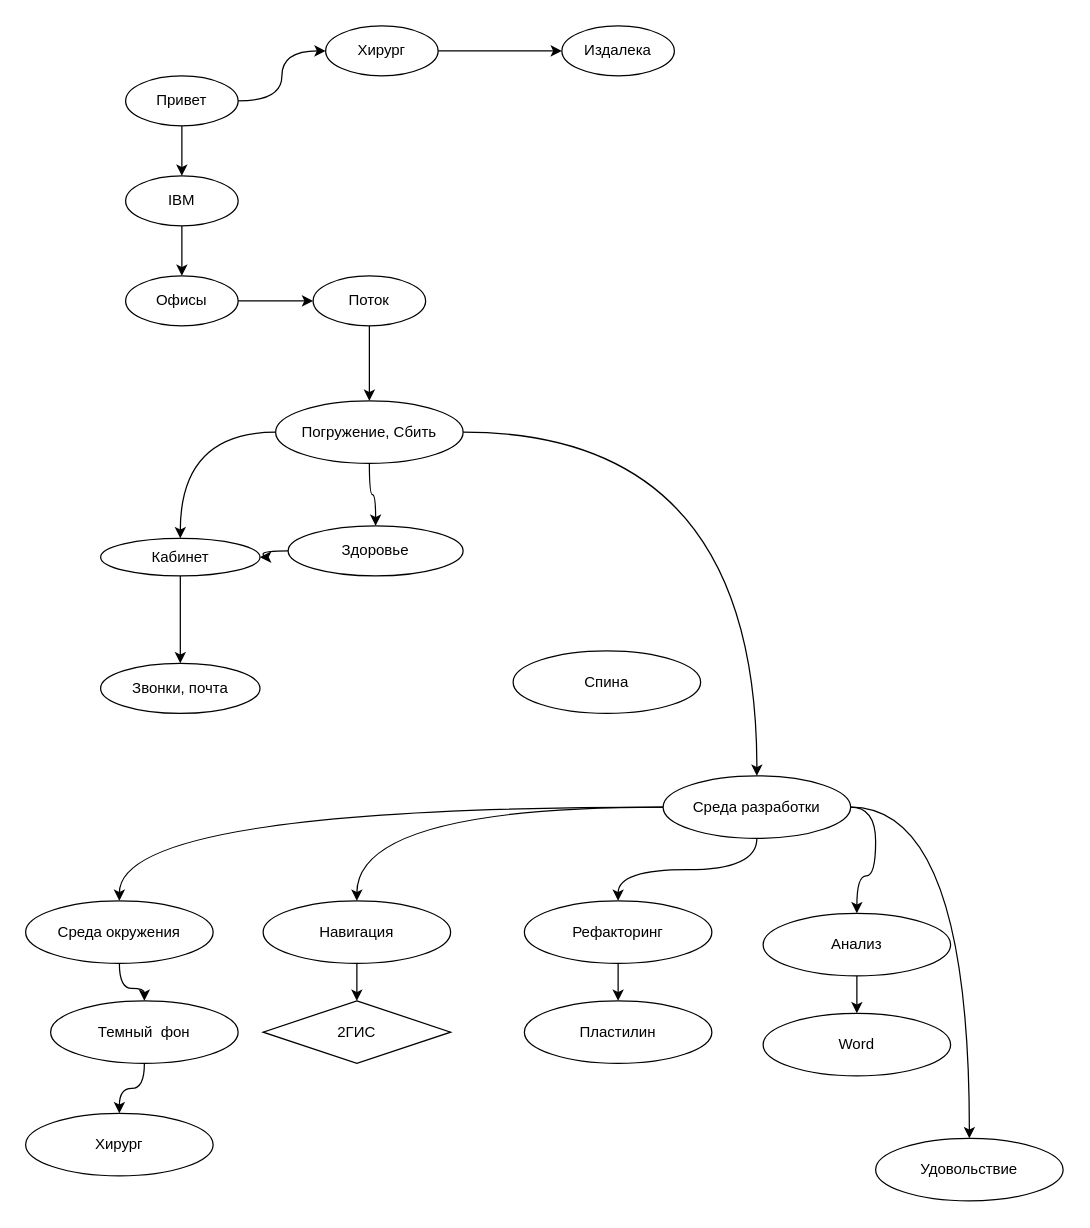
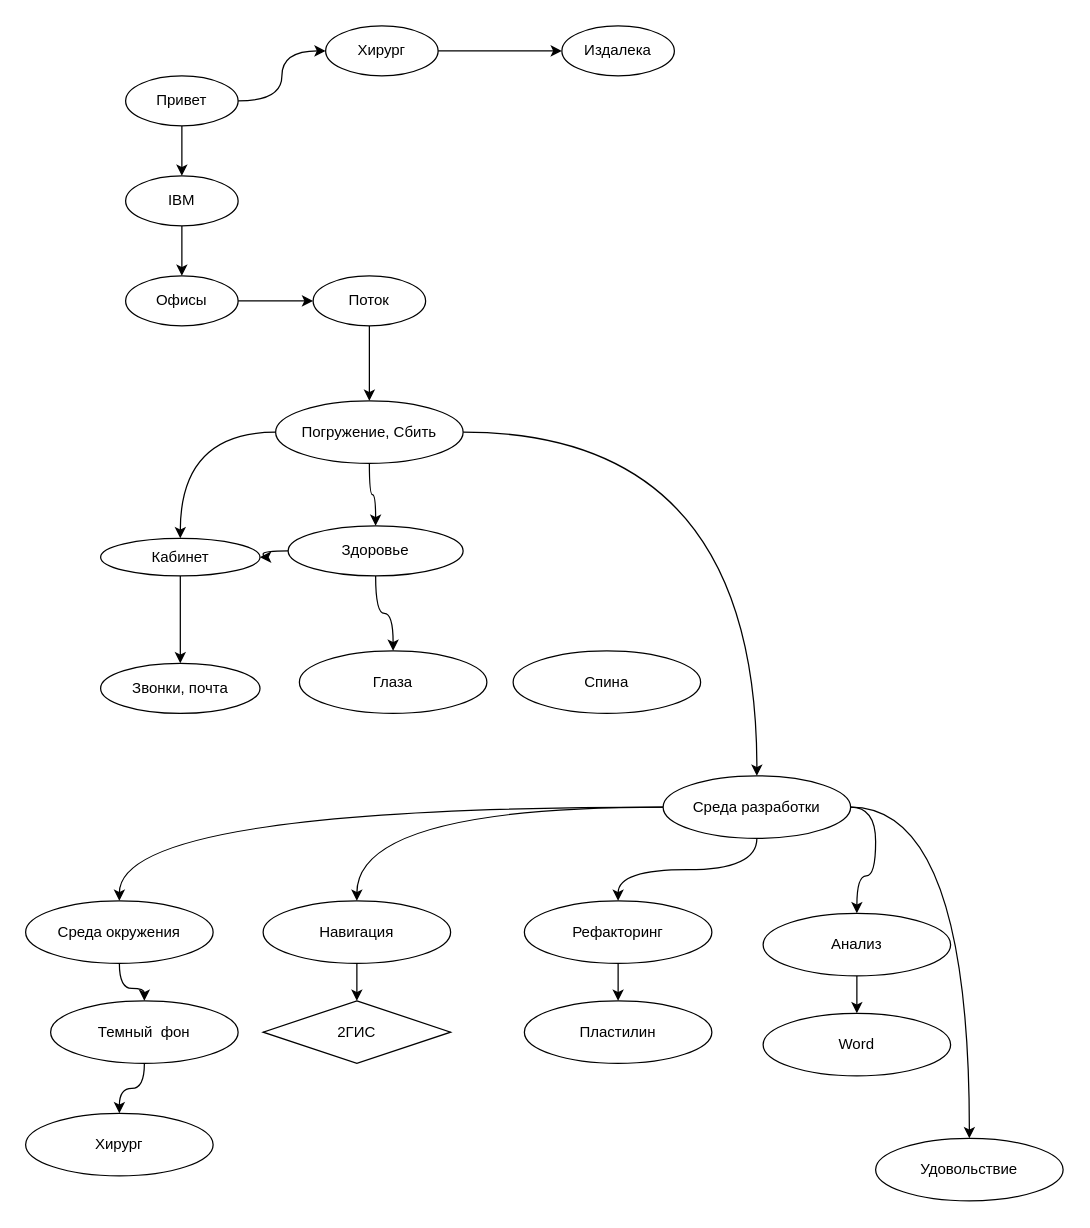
edge "Здоровье" -> "Глаза": added
node "Глаза": added
